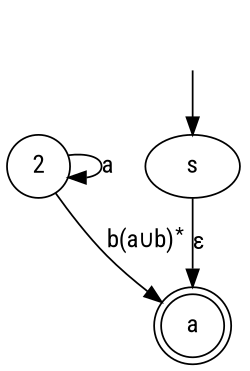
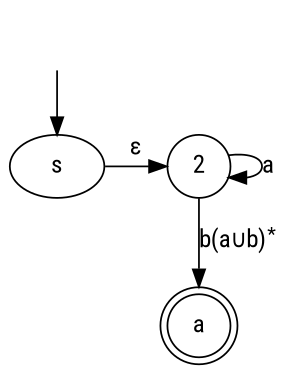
edge "s" -> "a": now "s" -> "2"
